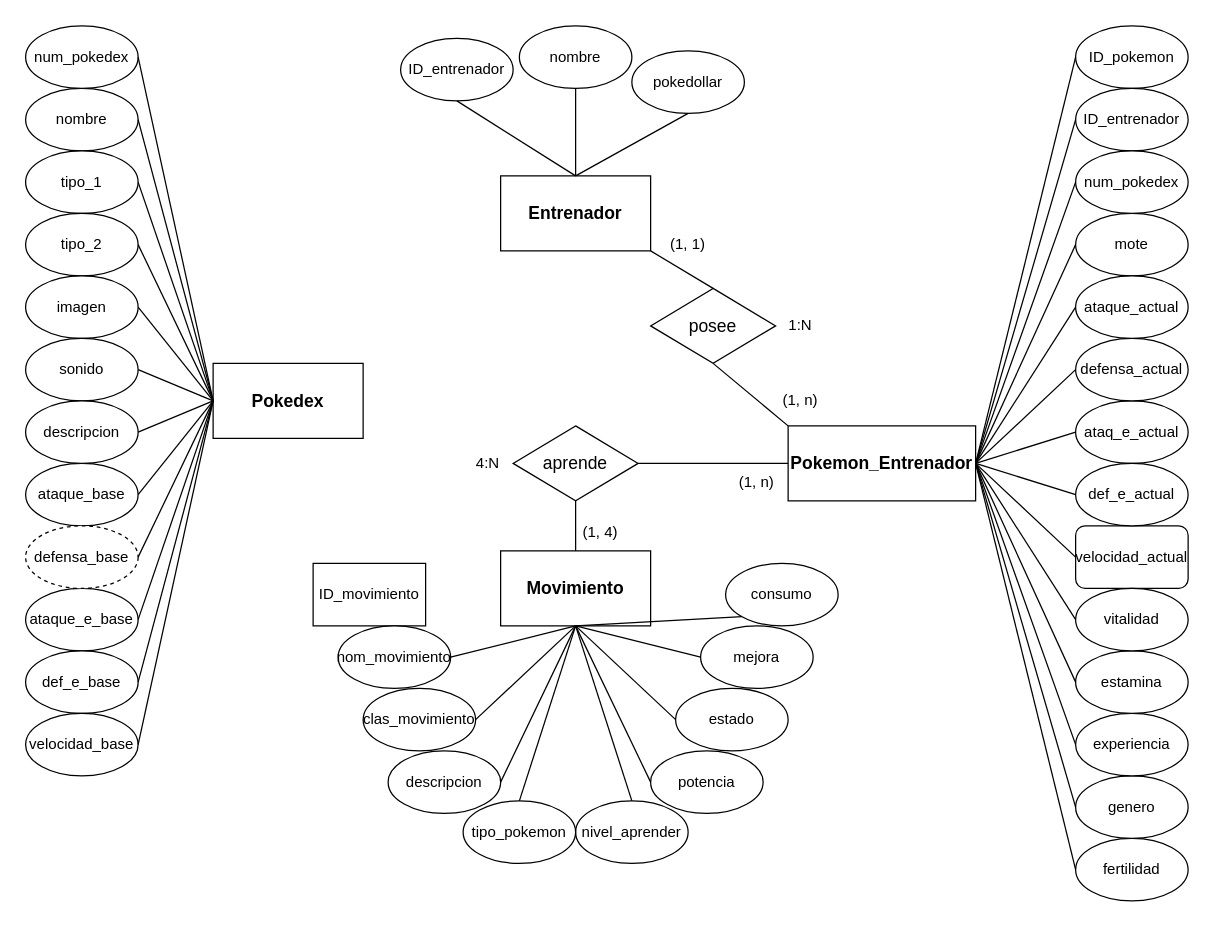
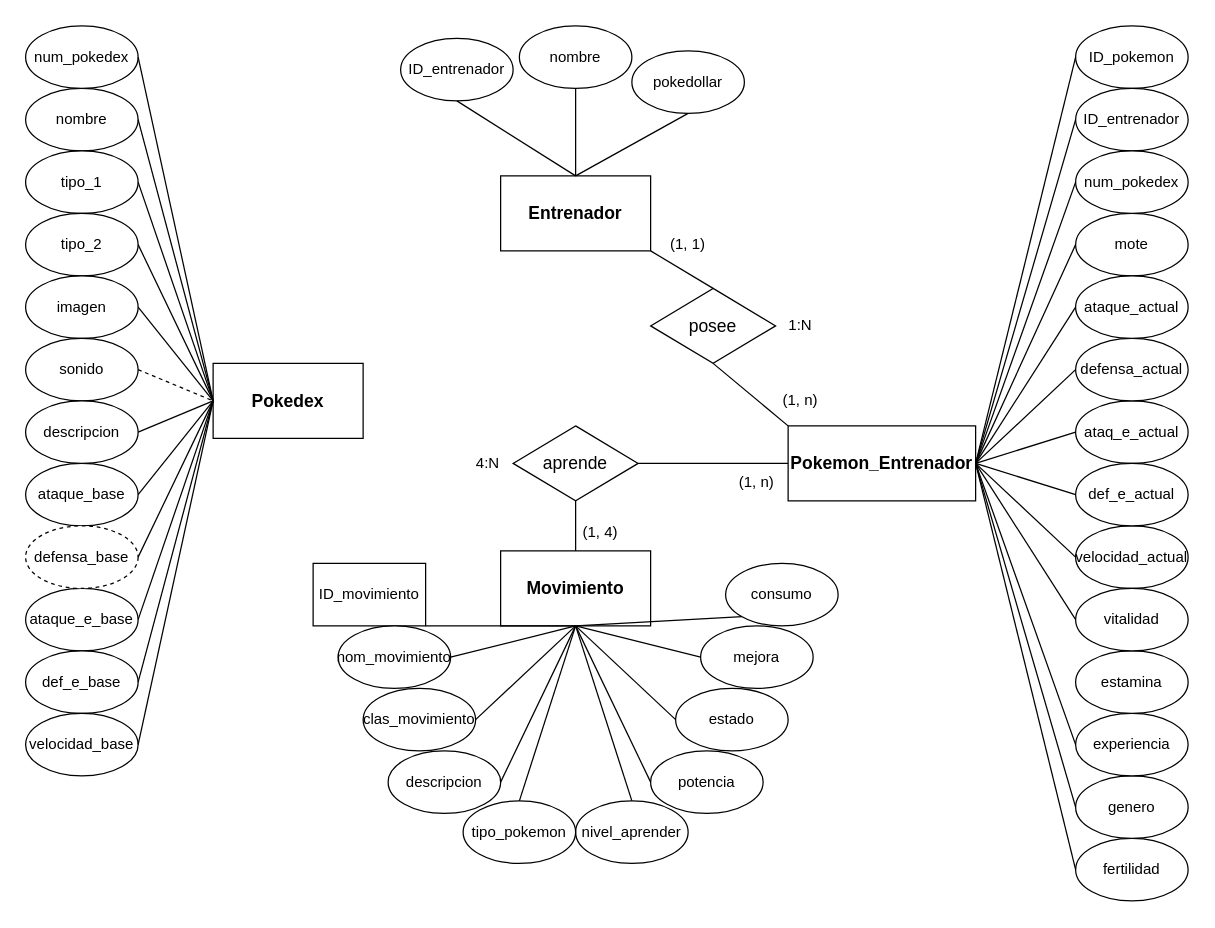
edge "sonido" -- "Pokedex": style solid -> dashed
node "velocidad_actual": shape rounded rectangle -> ellipse
edge "Pokemon_Entrenador" -- "estamina": removed
edge "Movimiento" -- "ID_movimiento": added
